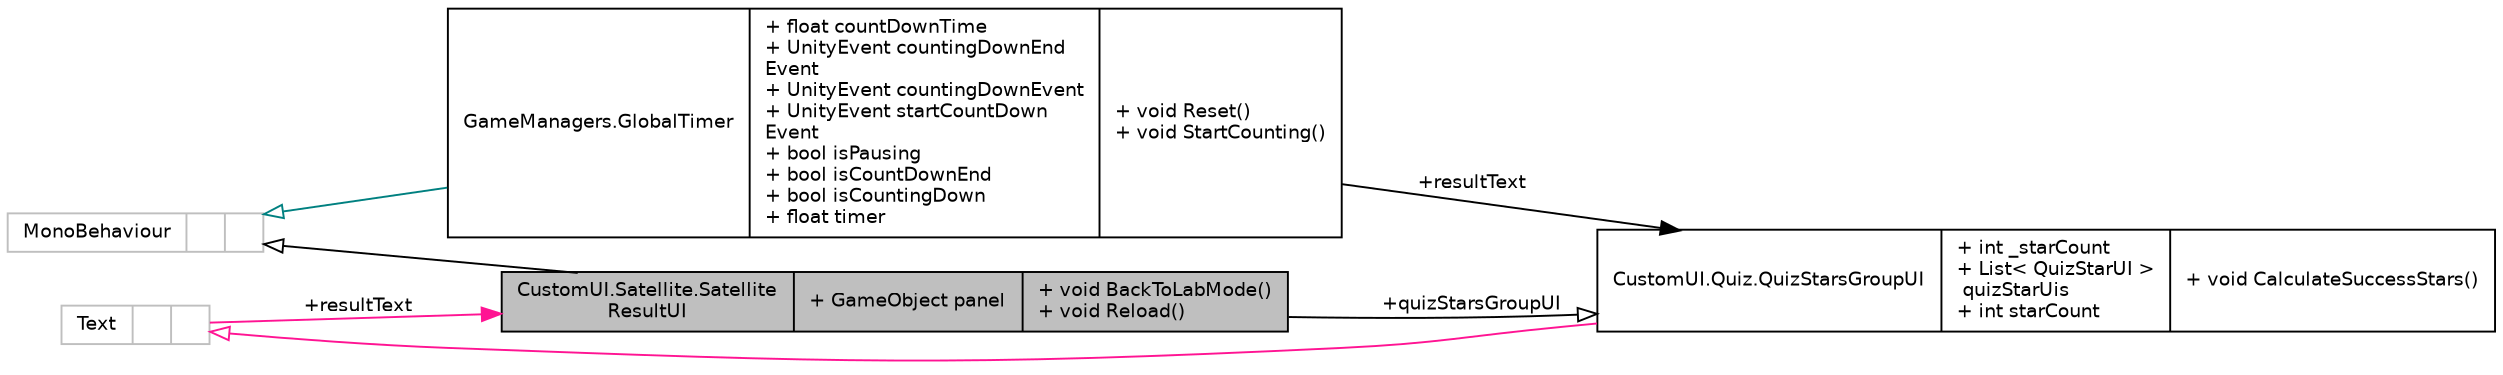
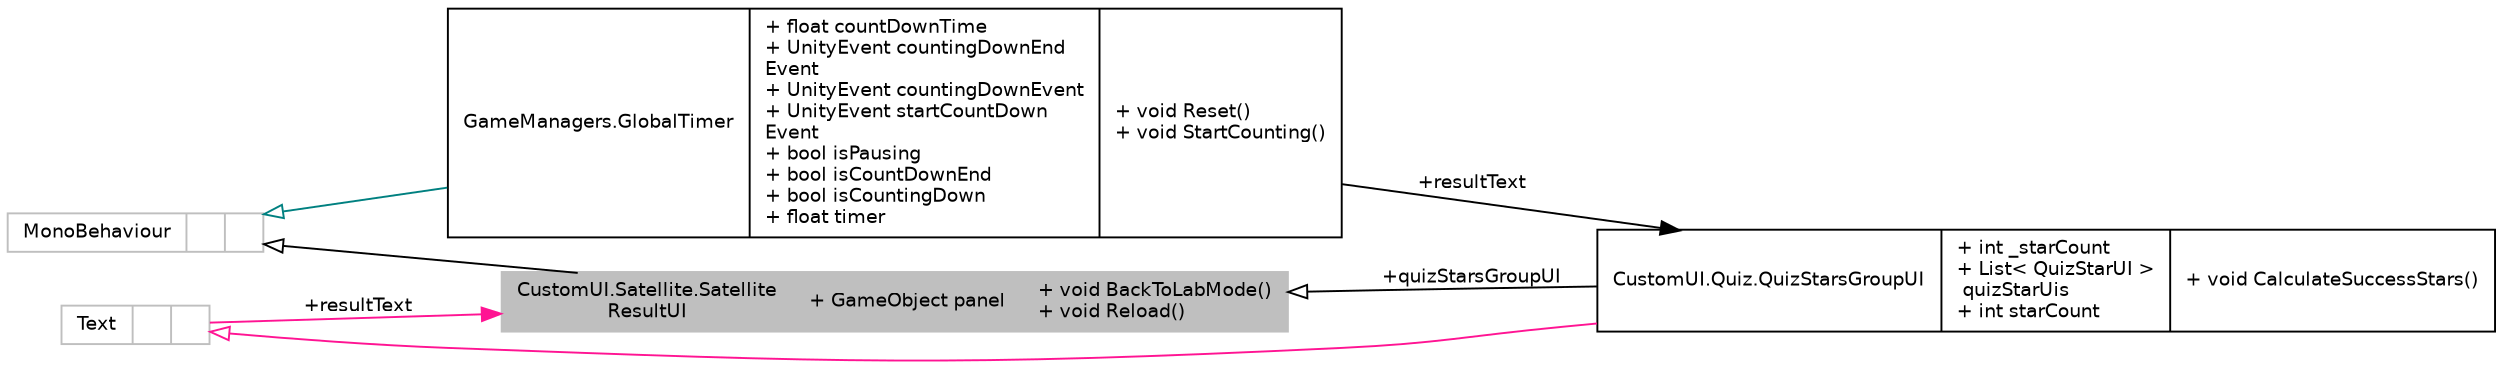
node "CustomUI.Satellite.Satellite": color black -> grey75
edge "CustomUI.Satellite.Satellite" -> "CustomUI.Quiz.QuizStarsGroupUI": reversed
